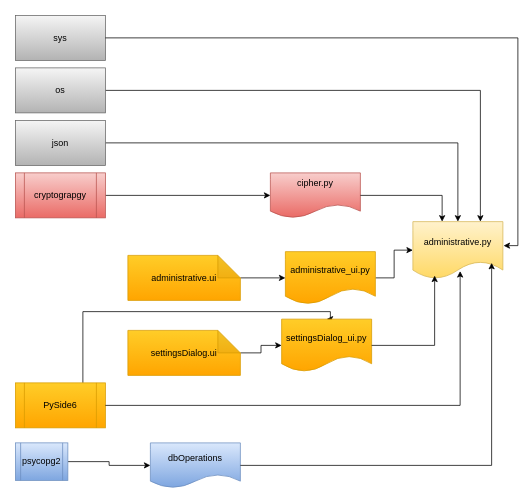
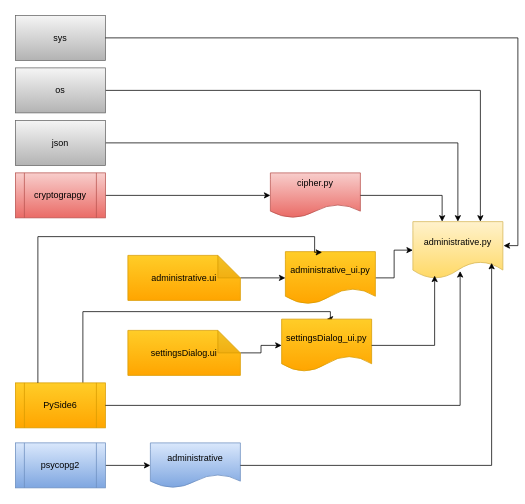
edge "PySide6" -> "administrative_ui.py": added
node "dbOperations": label "dbOperations" -> "administrative"
node "psycopg2": size 53x38 -> 90x45
